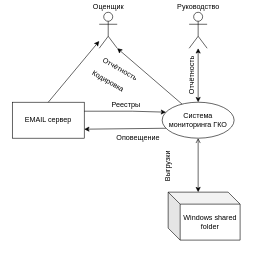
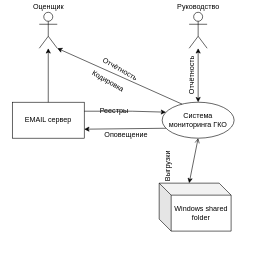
node "Оценщик": moved (108, 30) -> (48, 30)
node "Реестры": moved (126, 105) -> (114, 111)
node "Оповещение": moved (138, 138) -> (126, 135)
node "Windows shared folder": moved (204, 216) -> (195, 207)
